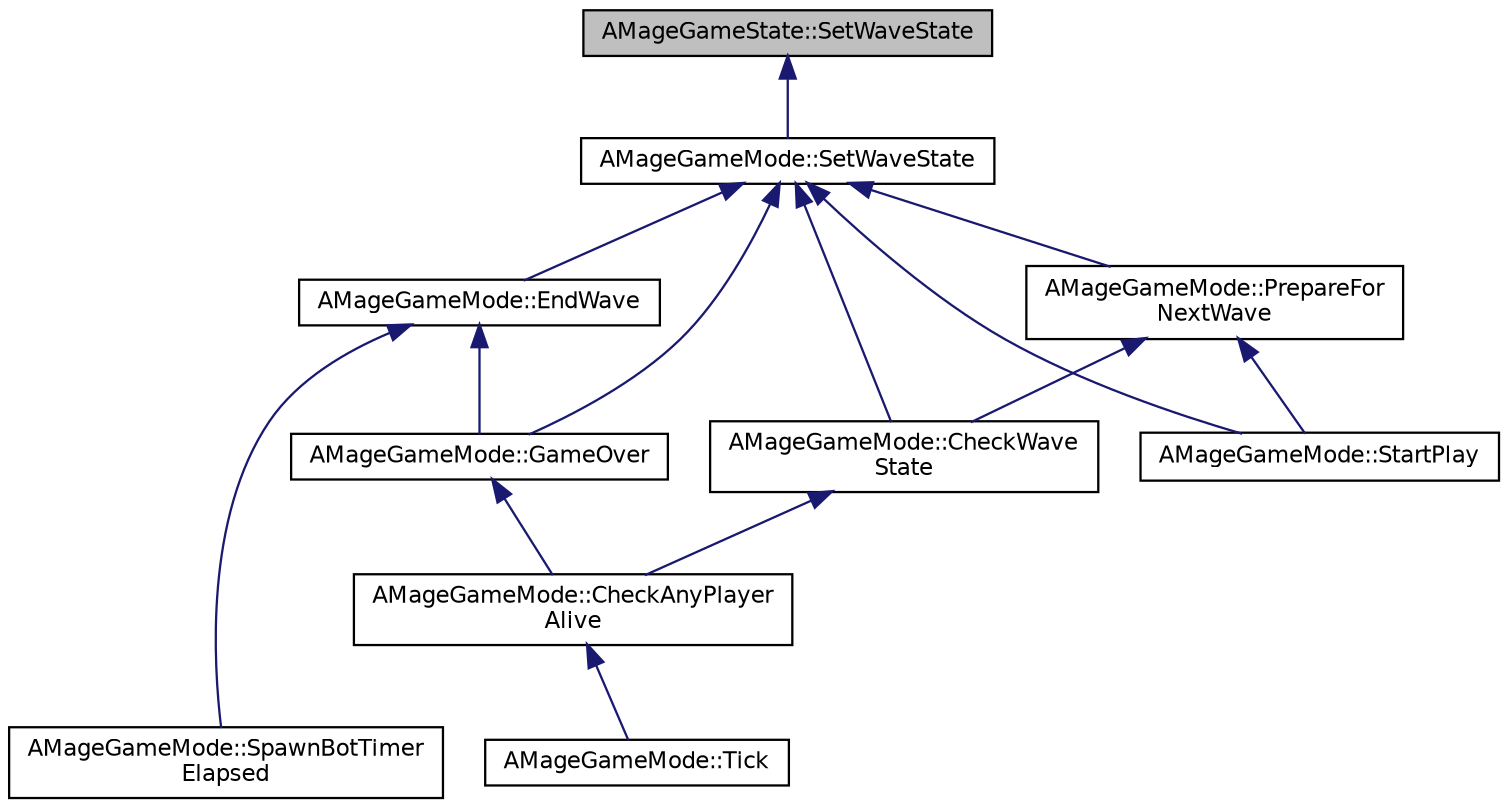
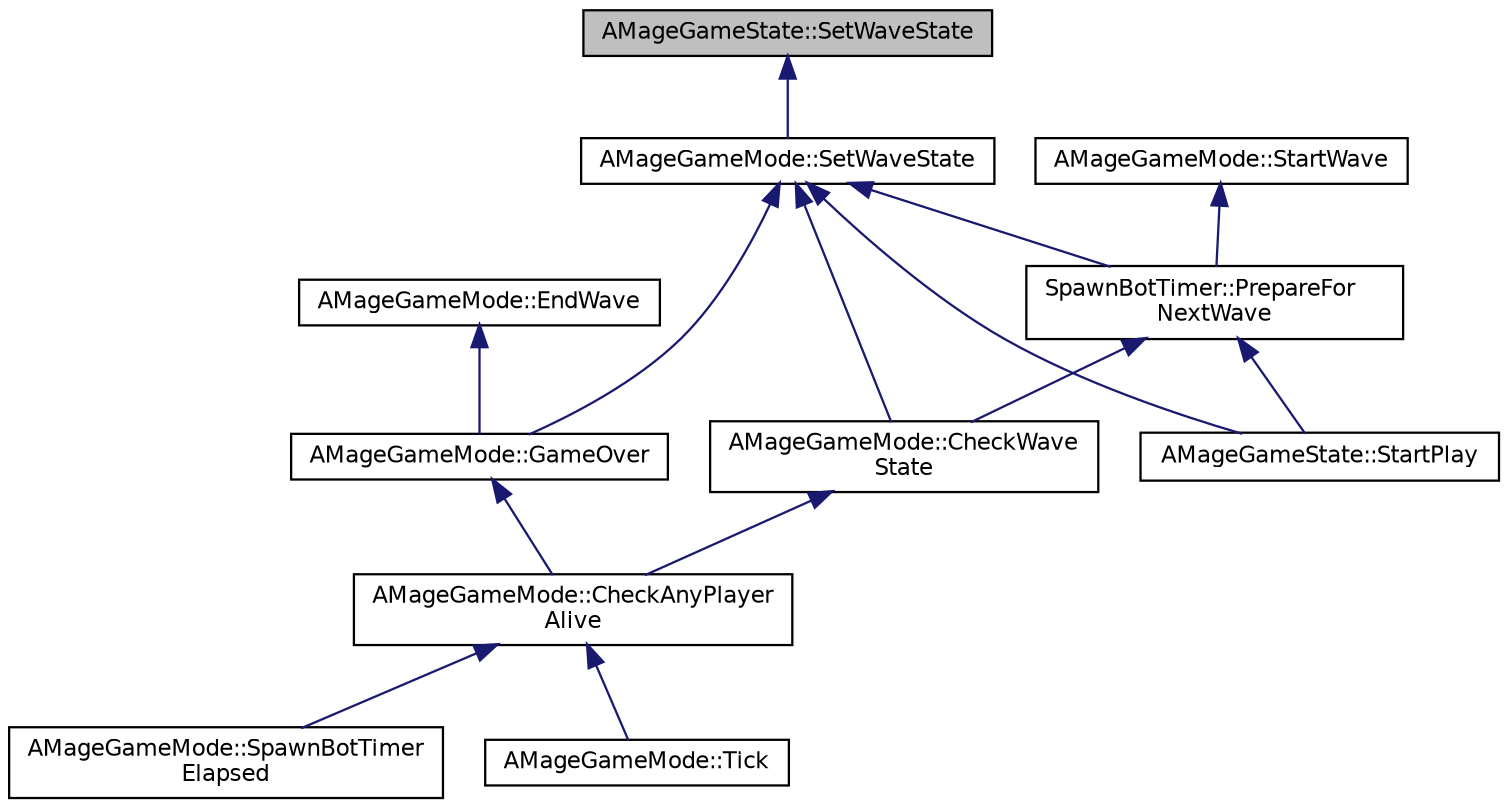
node "AMageGameMode::StartWave": added
edge "AMageGameMode::EndWave" -> "AMageGameMode::SetWaveState": removed
node "AMageGameMode::PrepareFor NextWave": label "AMageGameMode::PrepareFor NextWave" -> "SpawnBotTimer::PrepareFor NextWave"
node "AMageGameMode::StartPlay": label "AMageGameMode::StartPlay" -> "AMageGameState::StartPlay"
edge "AMageGameMode::SpawnBotTimer Elapsed" -> "AMageGameMode::EndWave": now "AMageGameMode::SpawnBotTimer Elapsed" -> "AMageGameMode::CheckAnyPlayer Alive"
